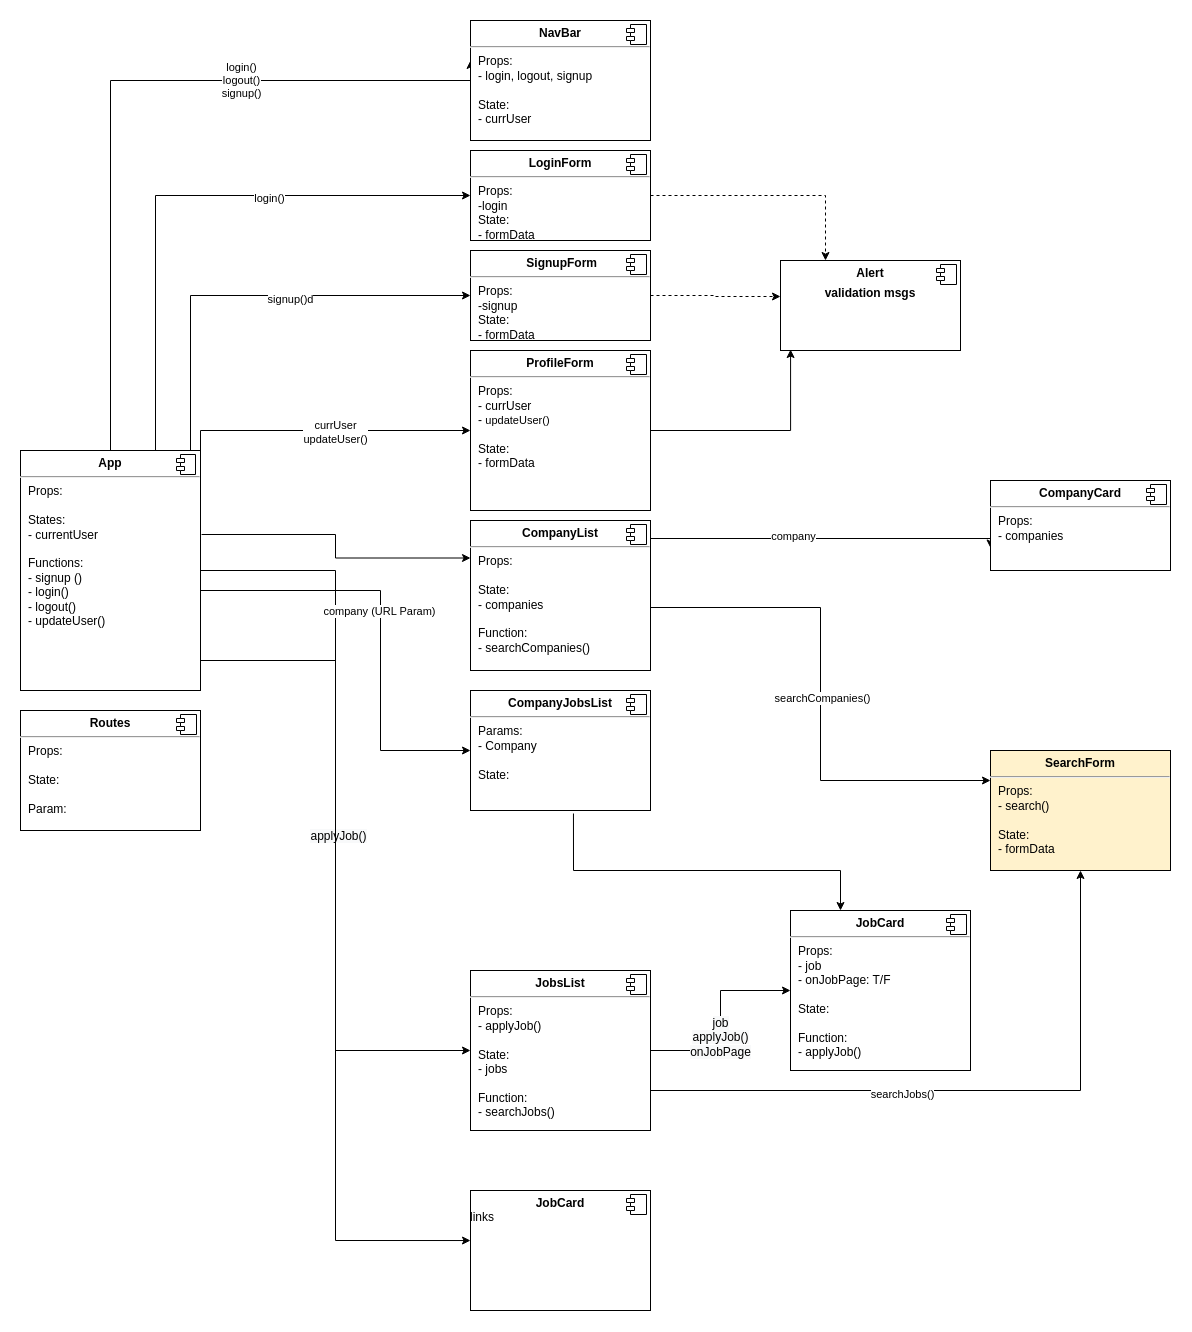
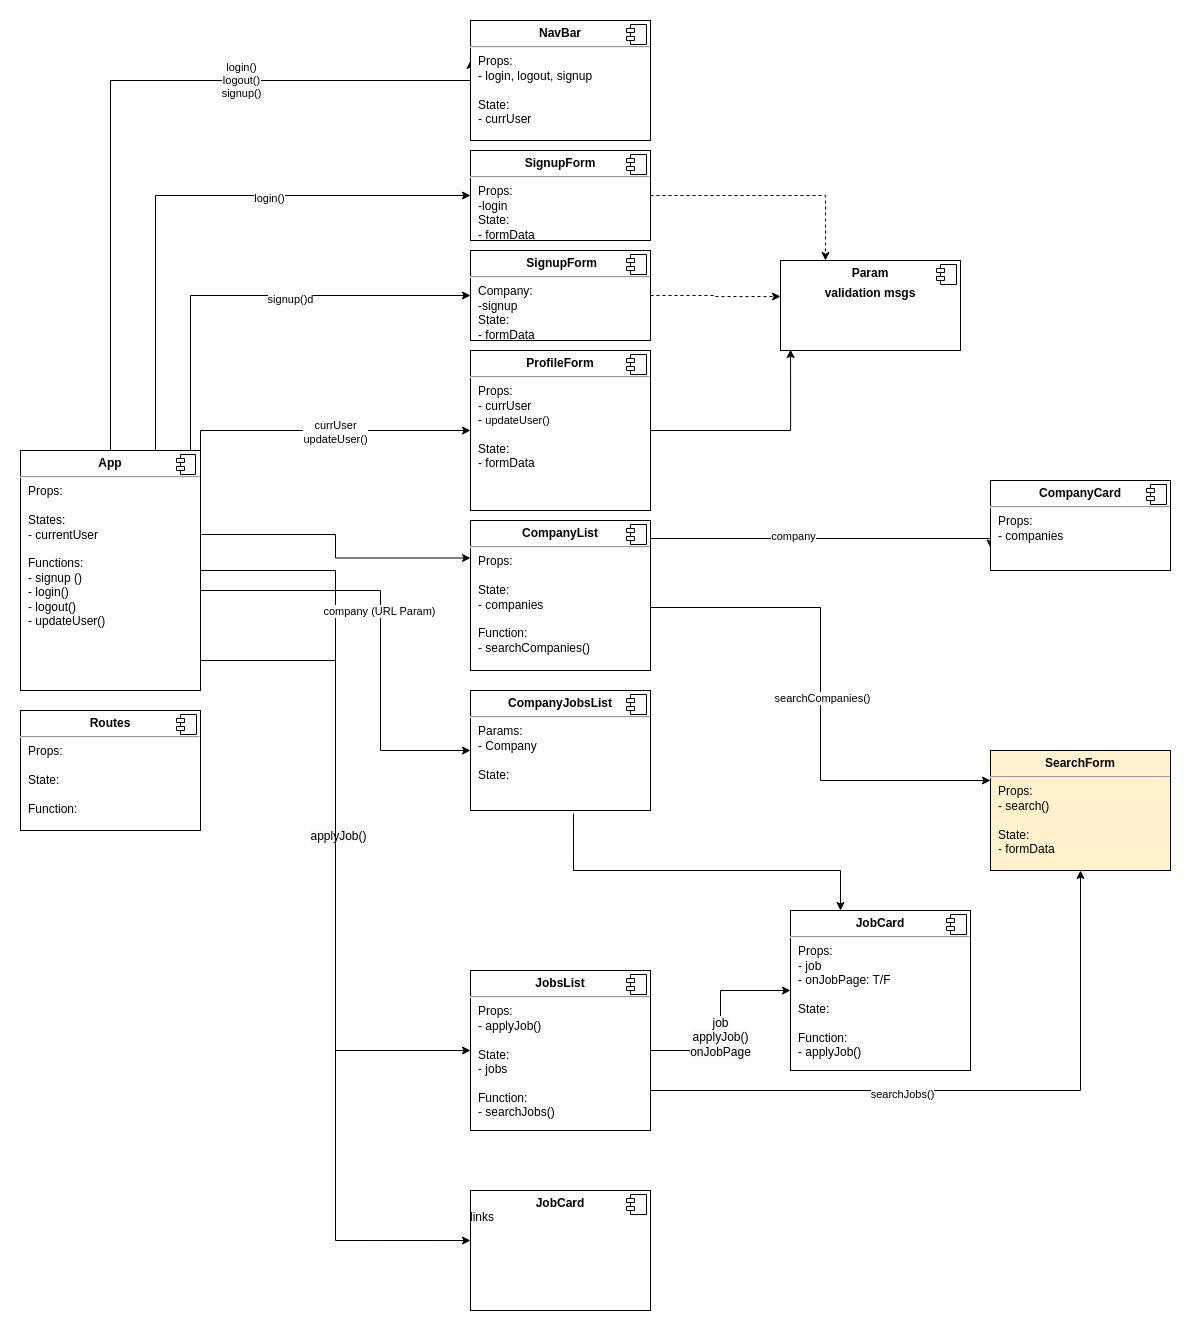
node "LoginForm Props: -login State: - formData": label "LoginForm Props: -login State: - formData" -> "SignupForm Props: -login State: - formData"
node "SignupForm Props: -signup State: - formData": label "SignupForm Props: -signup State: - formData" -> "SignupForm Company: -signup State: - formData"
node "Alert validation msgs": label "Alert validation msgs" -> "Param validation msgs"
node "Routes Props: State: Param:": label "Routes Props: State: Param:" -> "Routes Props: State: Function:"
